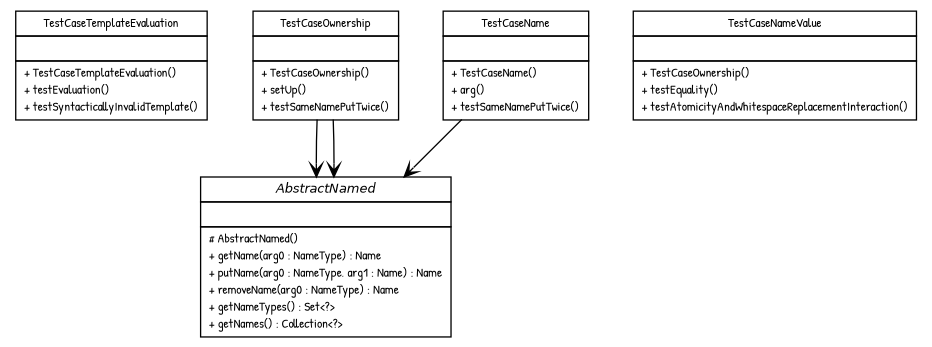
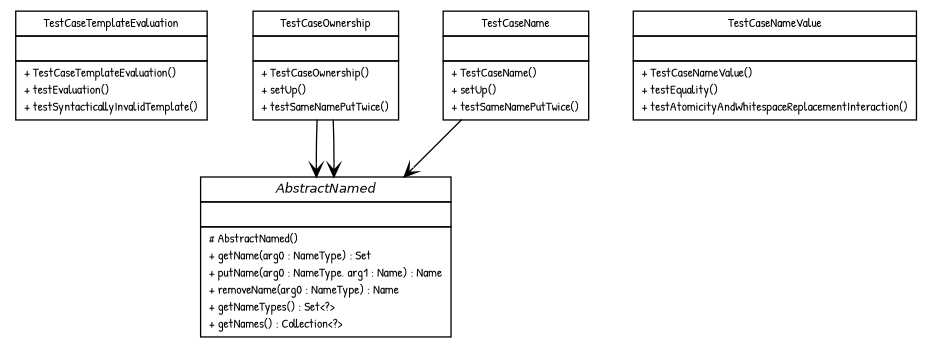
node "TestCaseNameValue": text "+ TestCaseOwnership()" -> "+ TestCaseNameValue()"
node "TestCaseName": text "+ arg()" -> "+ setUp()"
node "AbstractNamed": text "+ getName(arg0 : NameType) : Name" -> "+ getName(arg0 : NameType) : Set"
